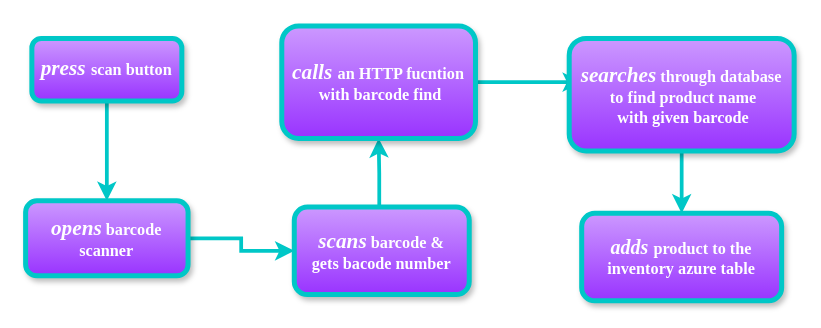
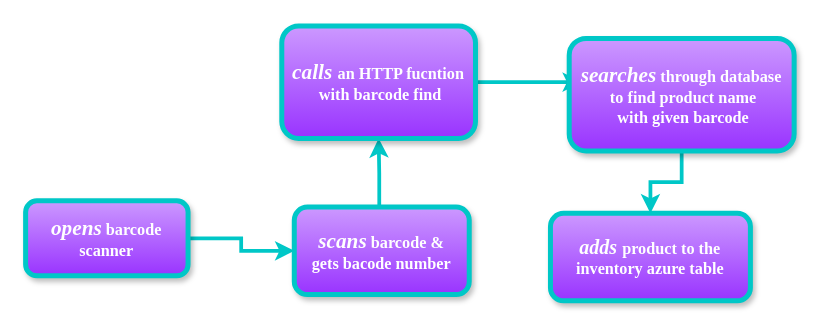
node "press scan button": removed
edge "press scan button" -> "opens barcode scanner": removed
node "adds product to the inventory azure table": moved (682, 257) -> (651, 257)
